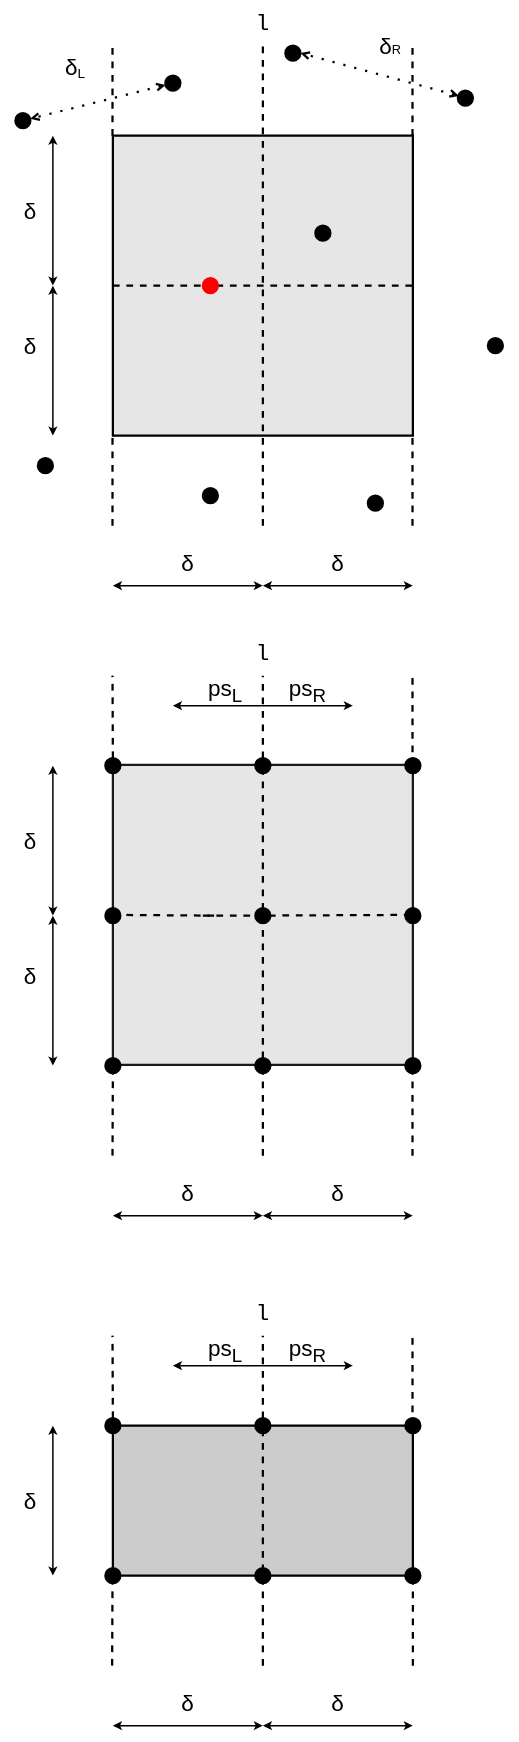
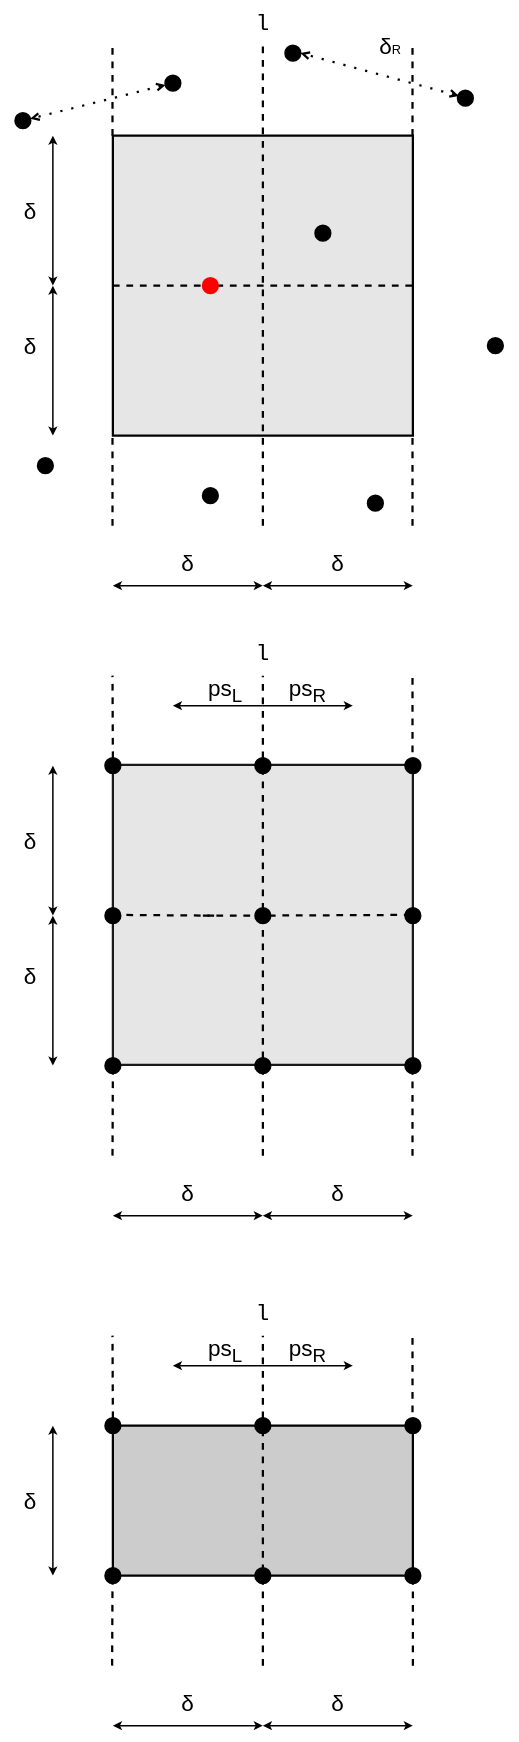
node "δL": removed
